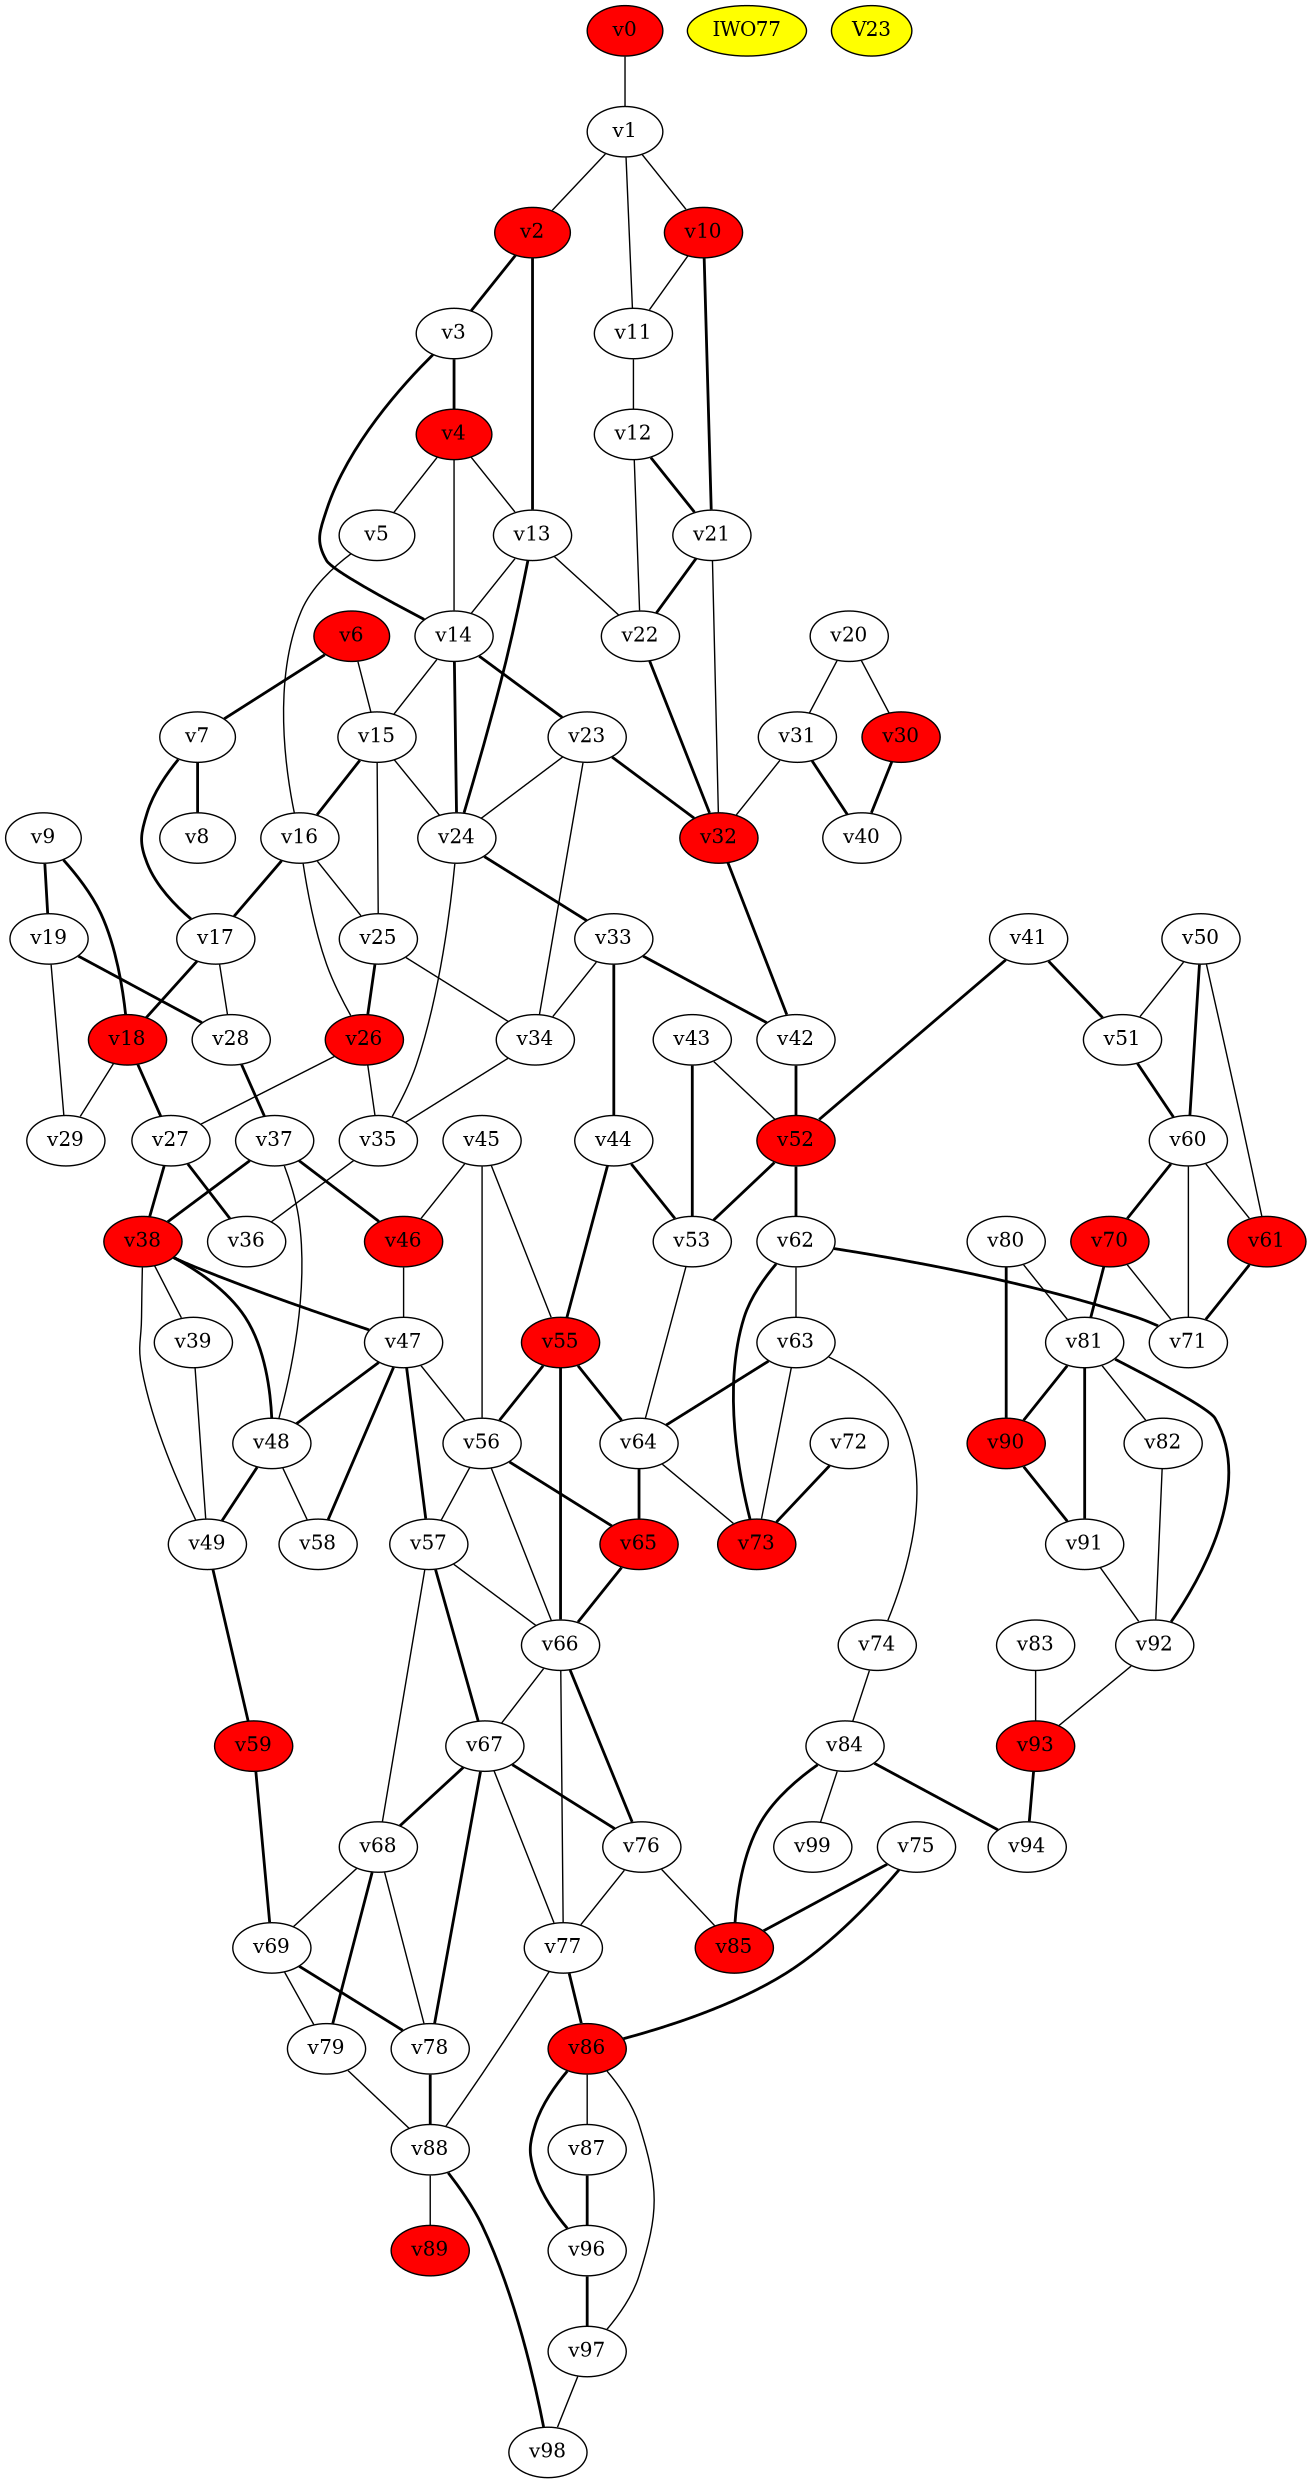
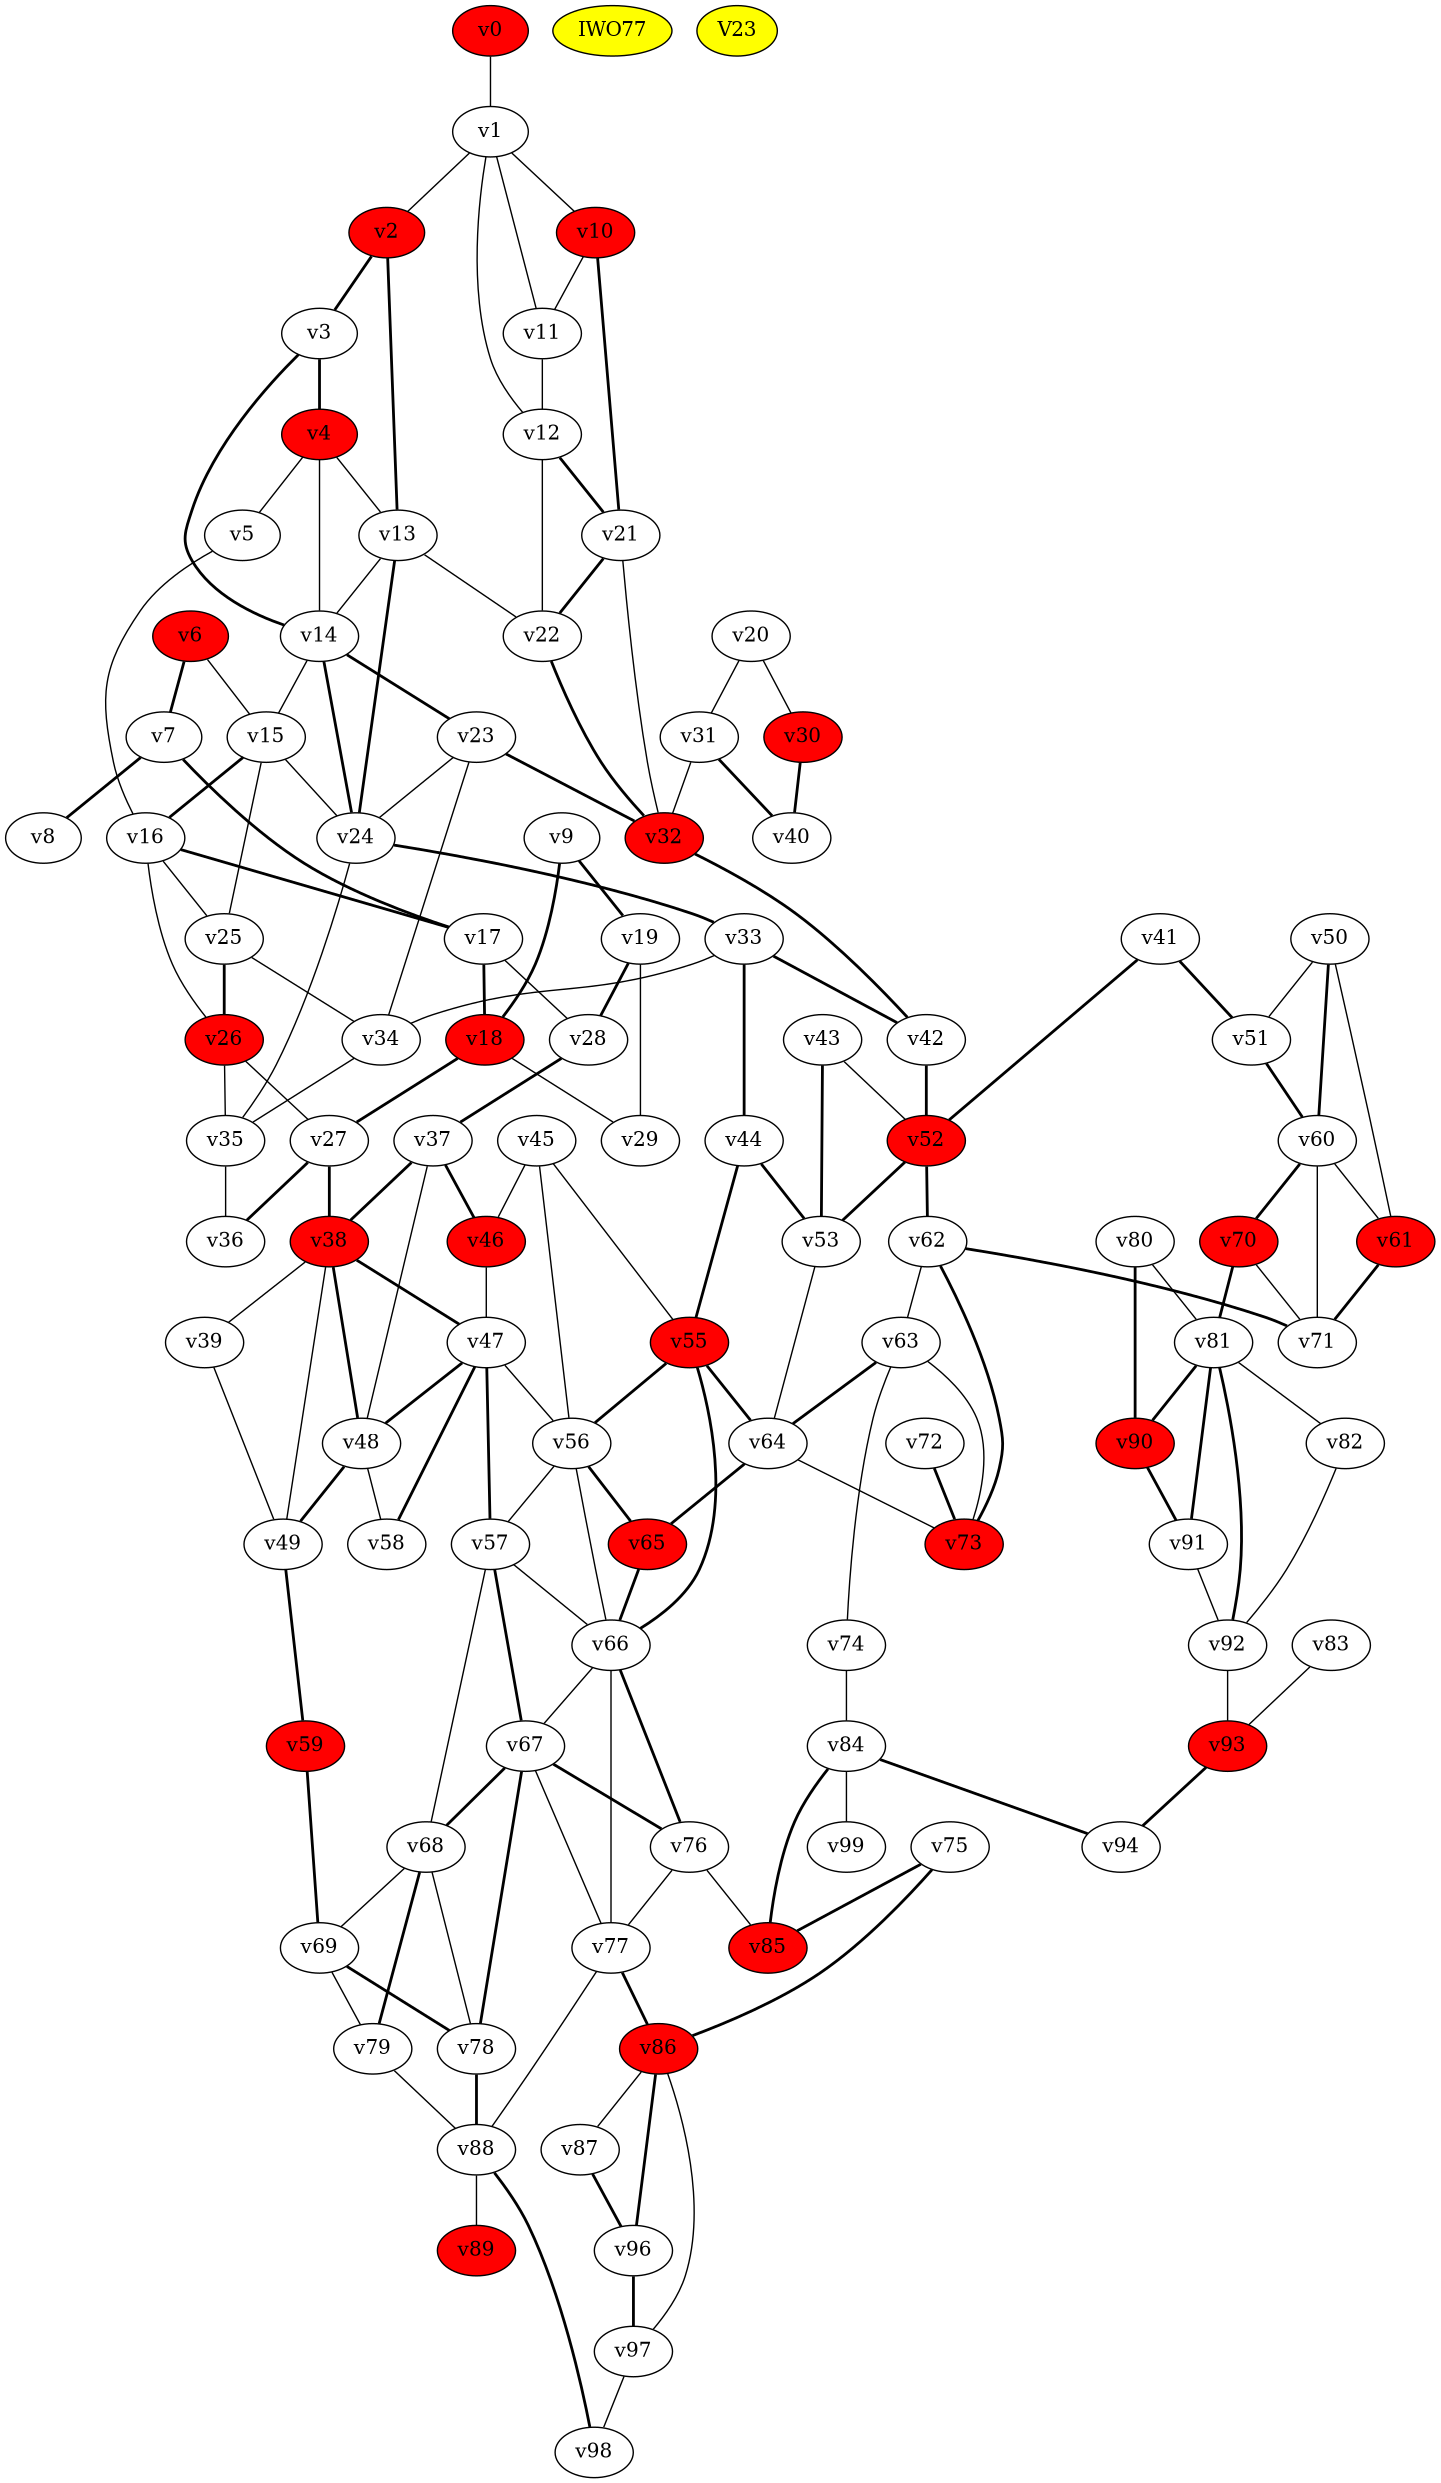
edge "v1" -- "v12": added
